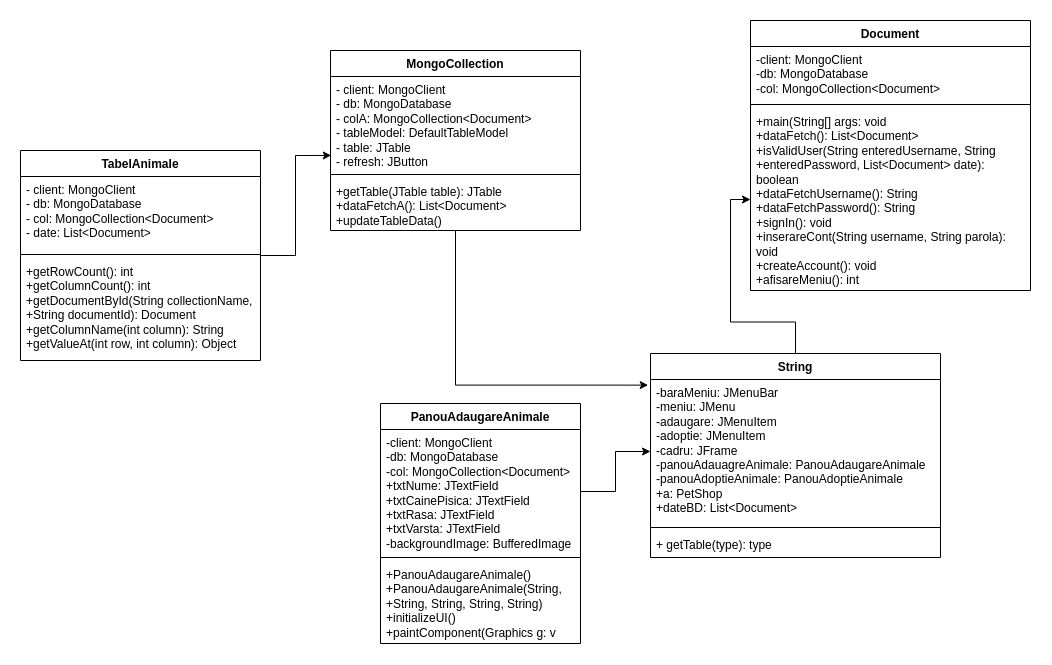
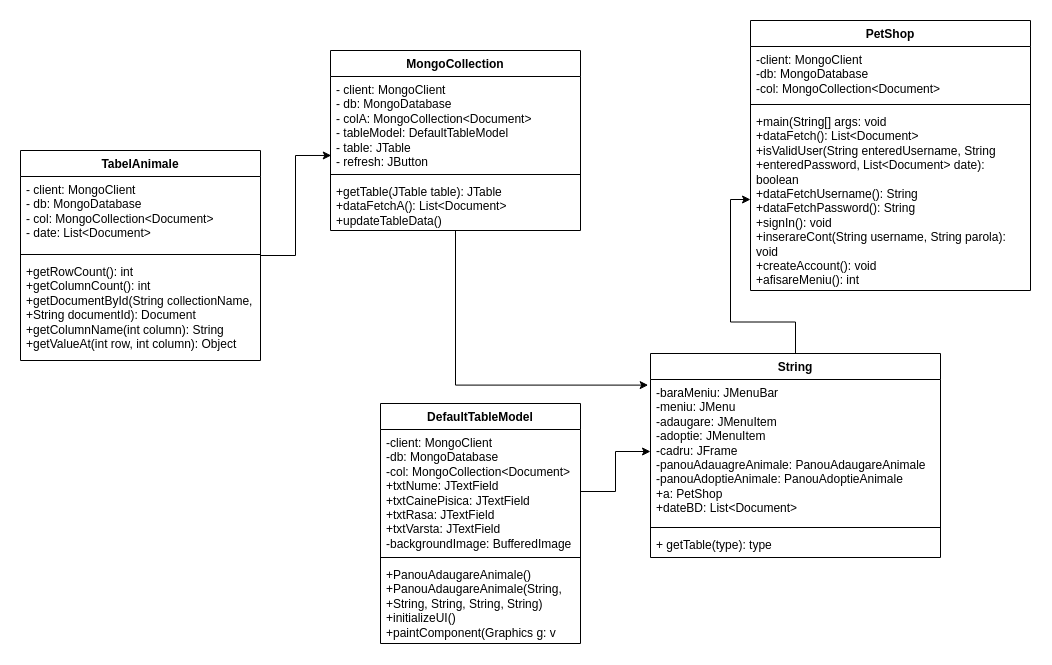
node "Document": label "Document" -> "PetShop"
node "PanouAdaugareAnimale": label "PanouAdaugareAnimale" -> "DefaultTableModel"
